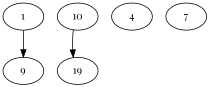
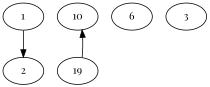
node "4": label "4" -> "6"
node "7": label "7" -> "3"
edge "10" -> "19": reversed
node "9": label "9" -> "2"
